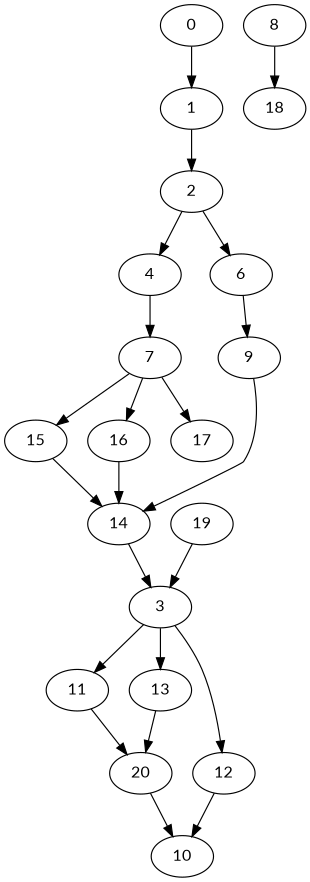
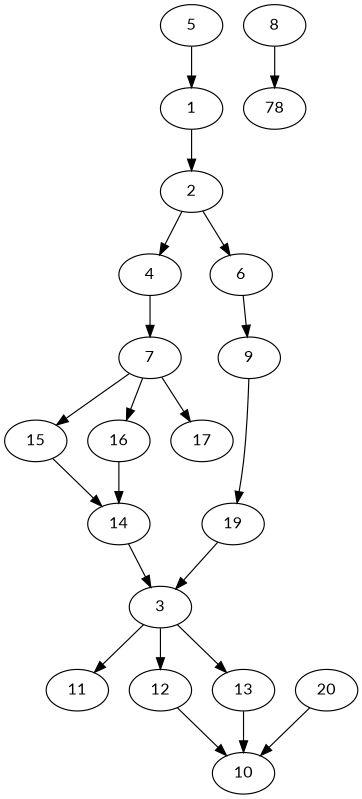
node "0": label "0" -> "5"
node "18": label "18" -> "78"
edge "9" -> "14": now "9" -> "19"
edge "13" -> "20": now "13" -> "10"
edge "11" -> "20": removed
